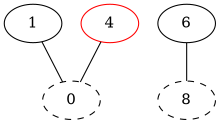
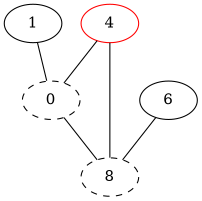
edge "4" -- "8": added
edge "0" -- "8": added
